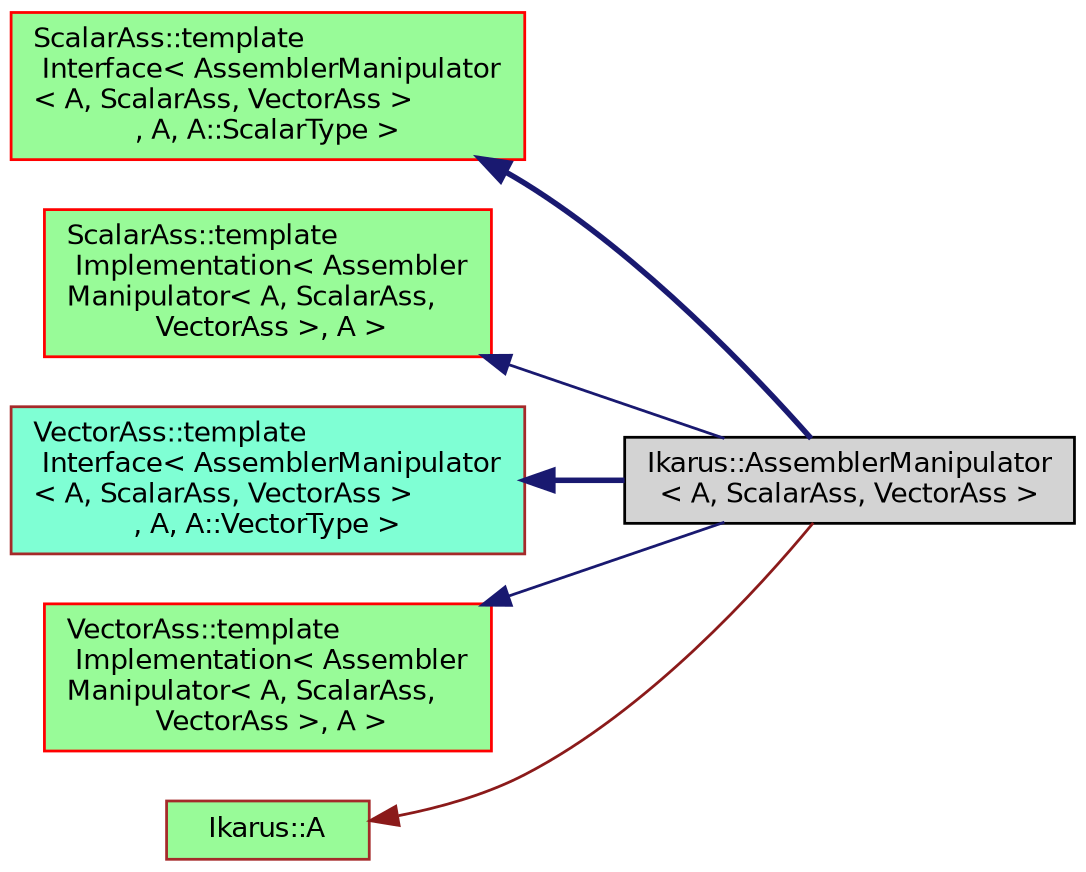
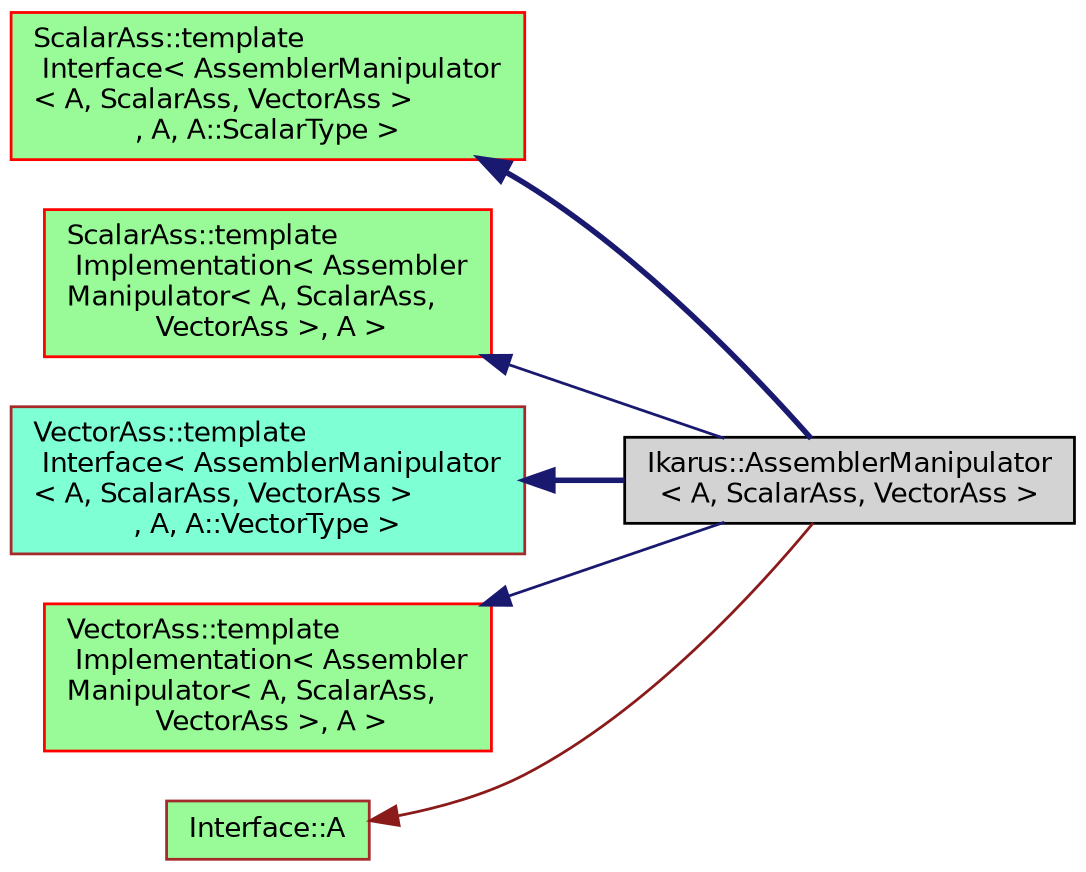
node "Ikarus::A": label "Ikarus::A" -> "Interface::A"
